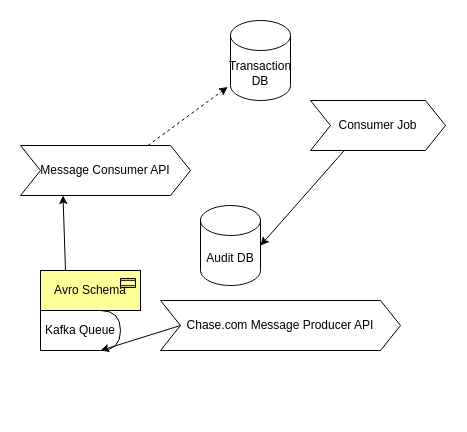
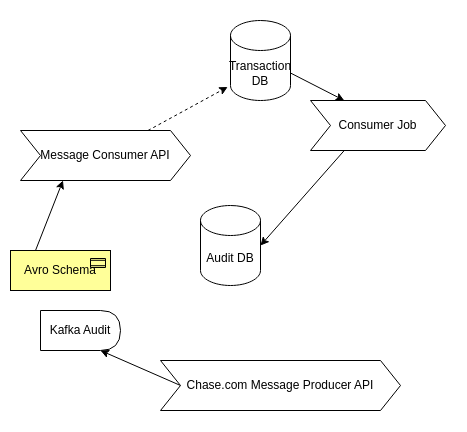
edge "Transaction DB" -> "Consumer Job": added
node "Message Consumer API": moved (106, 171) -> (106, 156)
node "Avro Schema": moved (91, 291) -> (61, 271)
node "Chase.com Message Producer API": moved (281, 326) -> (281, 386)
node "Kafka Queue": label "Kafka Queue" -> "Kafka Audit"
